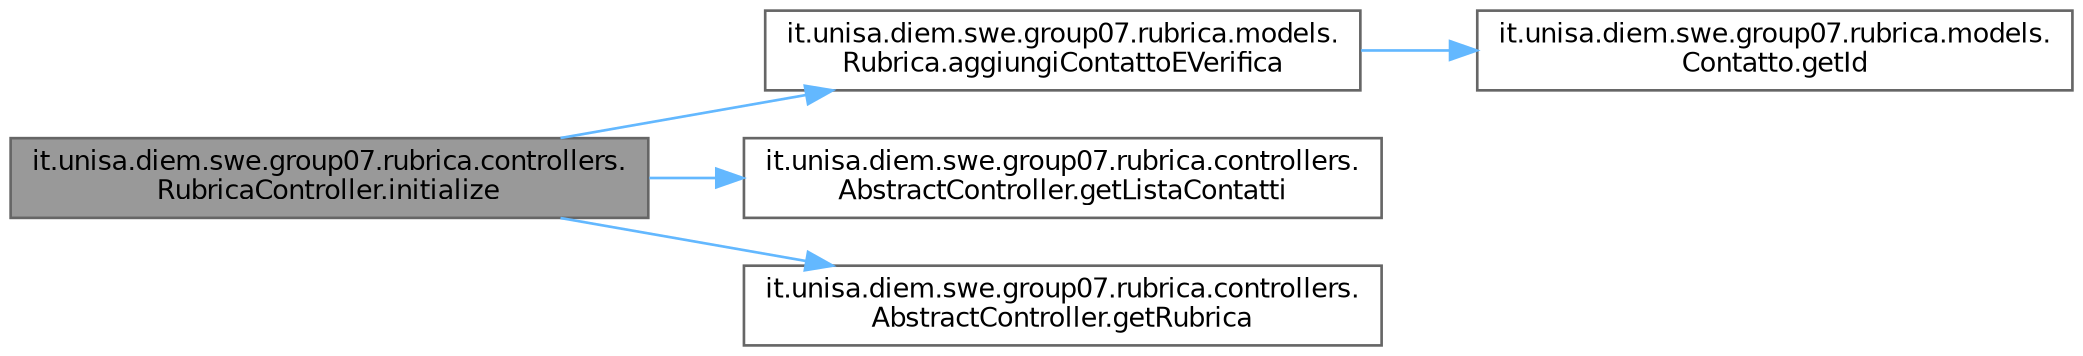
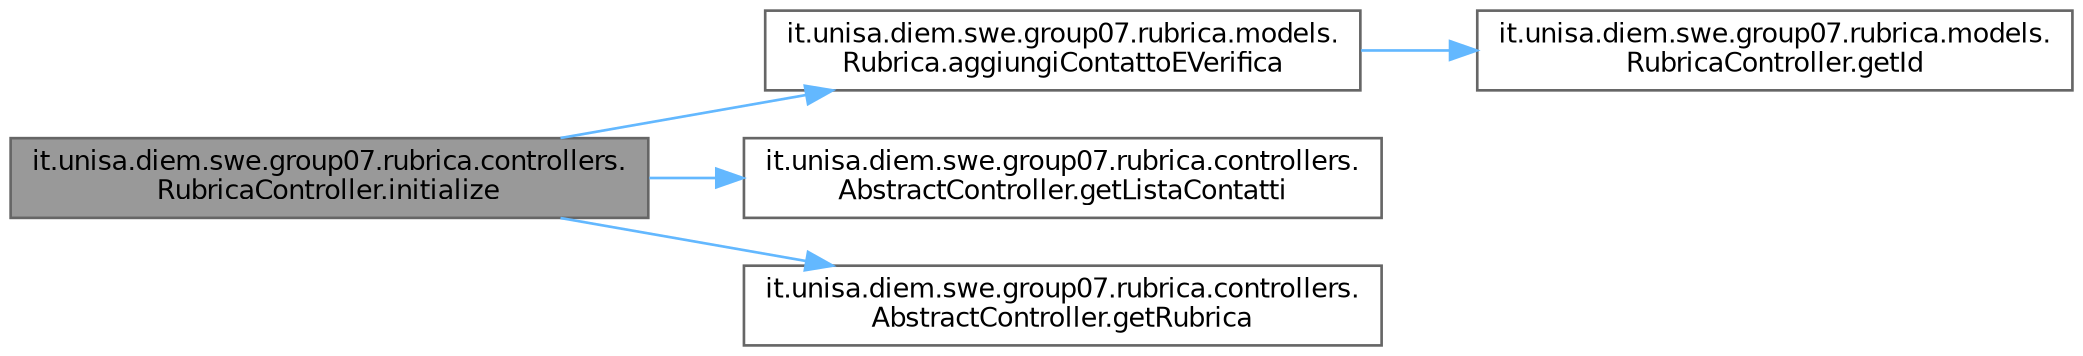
node "it.unisa.diem.swe.group07.rubrica.models. Contatto.getId": label "it.unisa.diem.swe.group07.rubrica.models. Contatto.getId" -> "it.unisa.diem.swe.group07.rubrica.models. RubricaController.getId"
